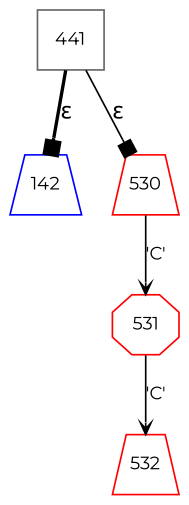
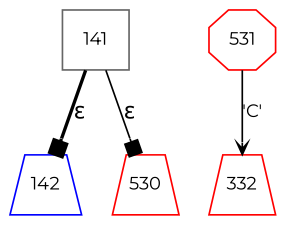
node "441": label "441" -> "141"
edge "530" -> "531": removed, label "'C'"
node "532": label "532" -> "332"
